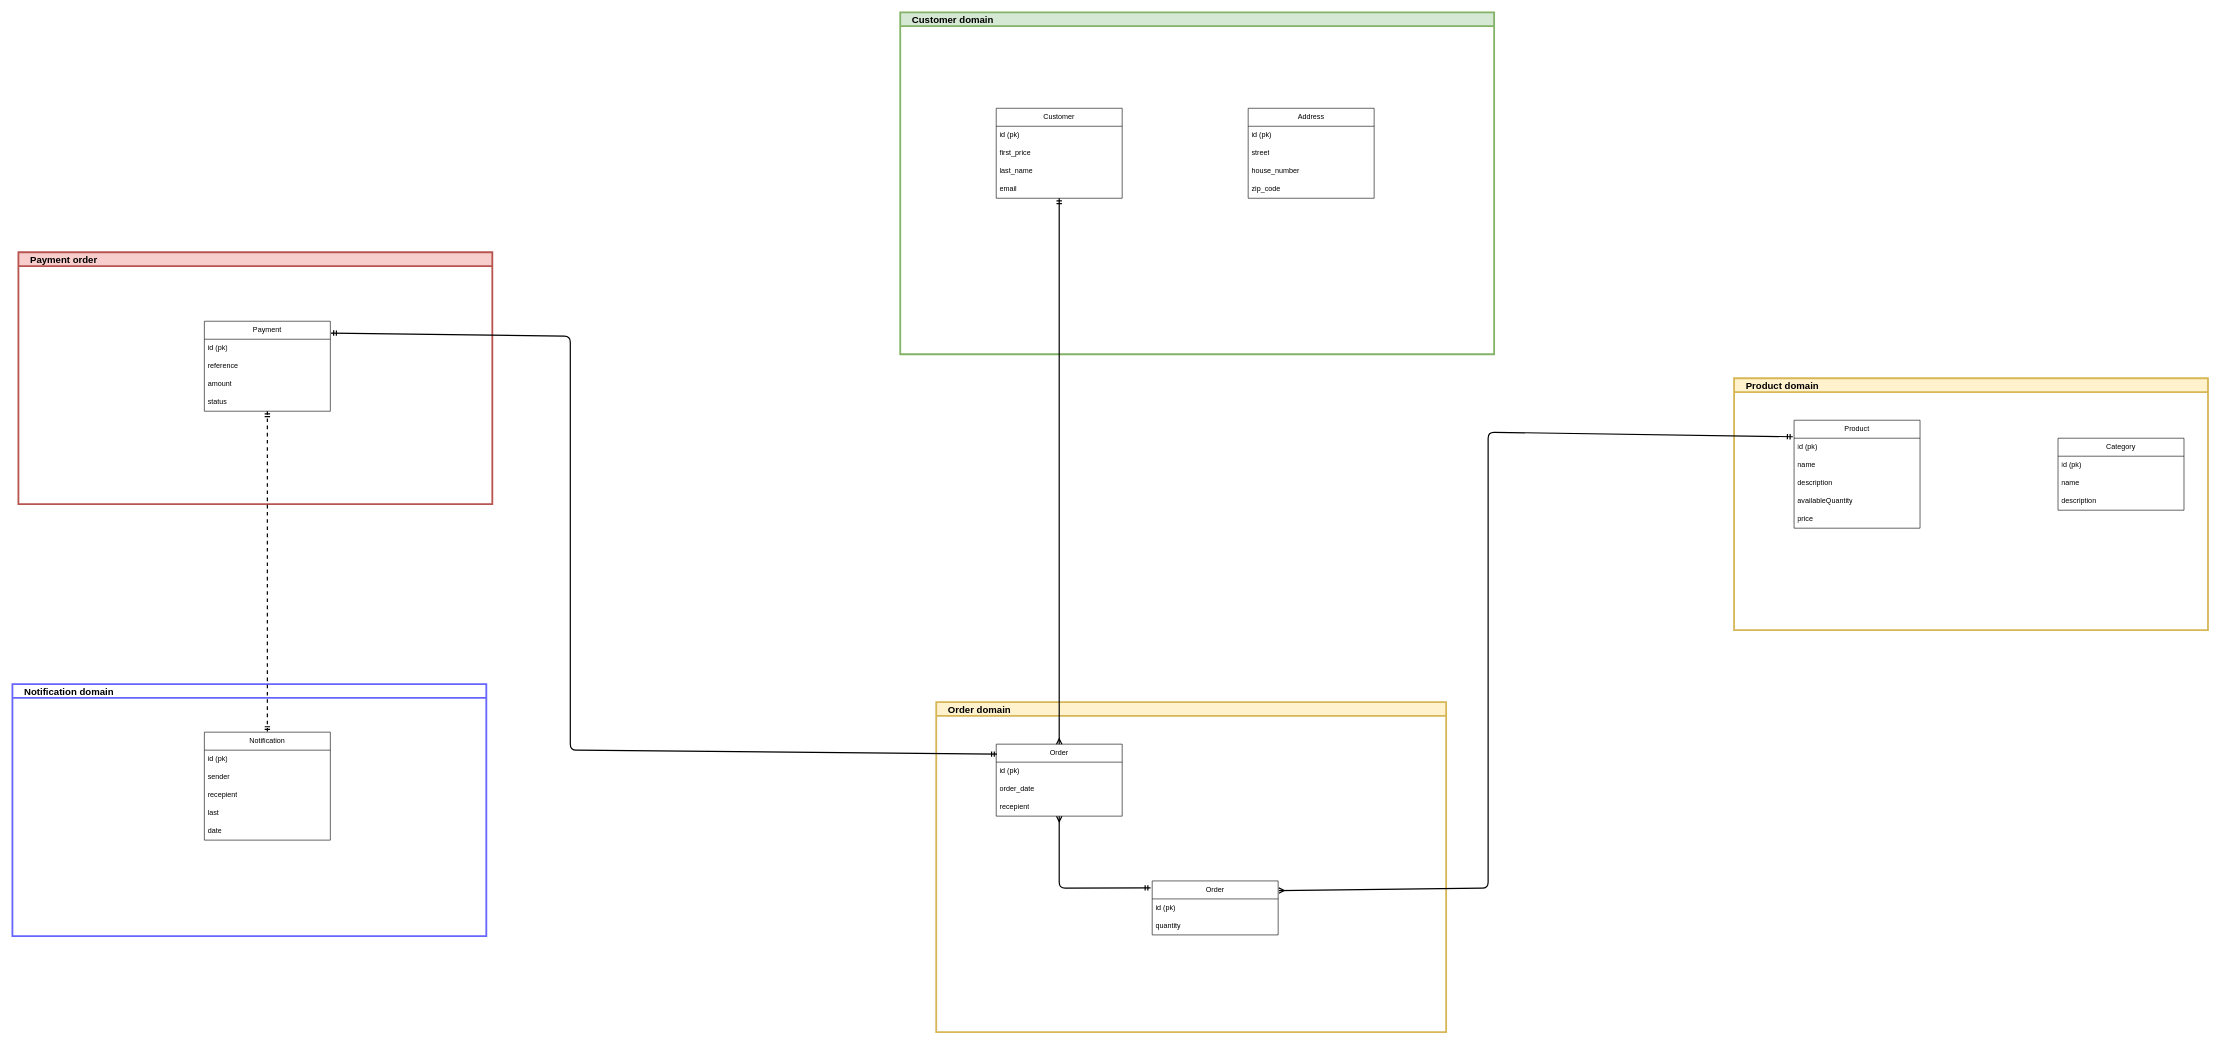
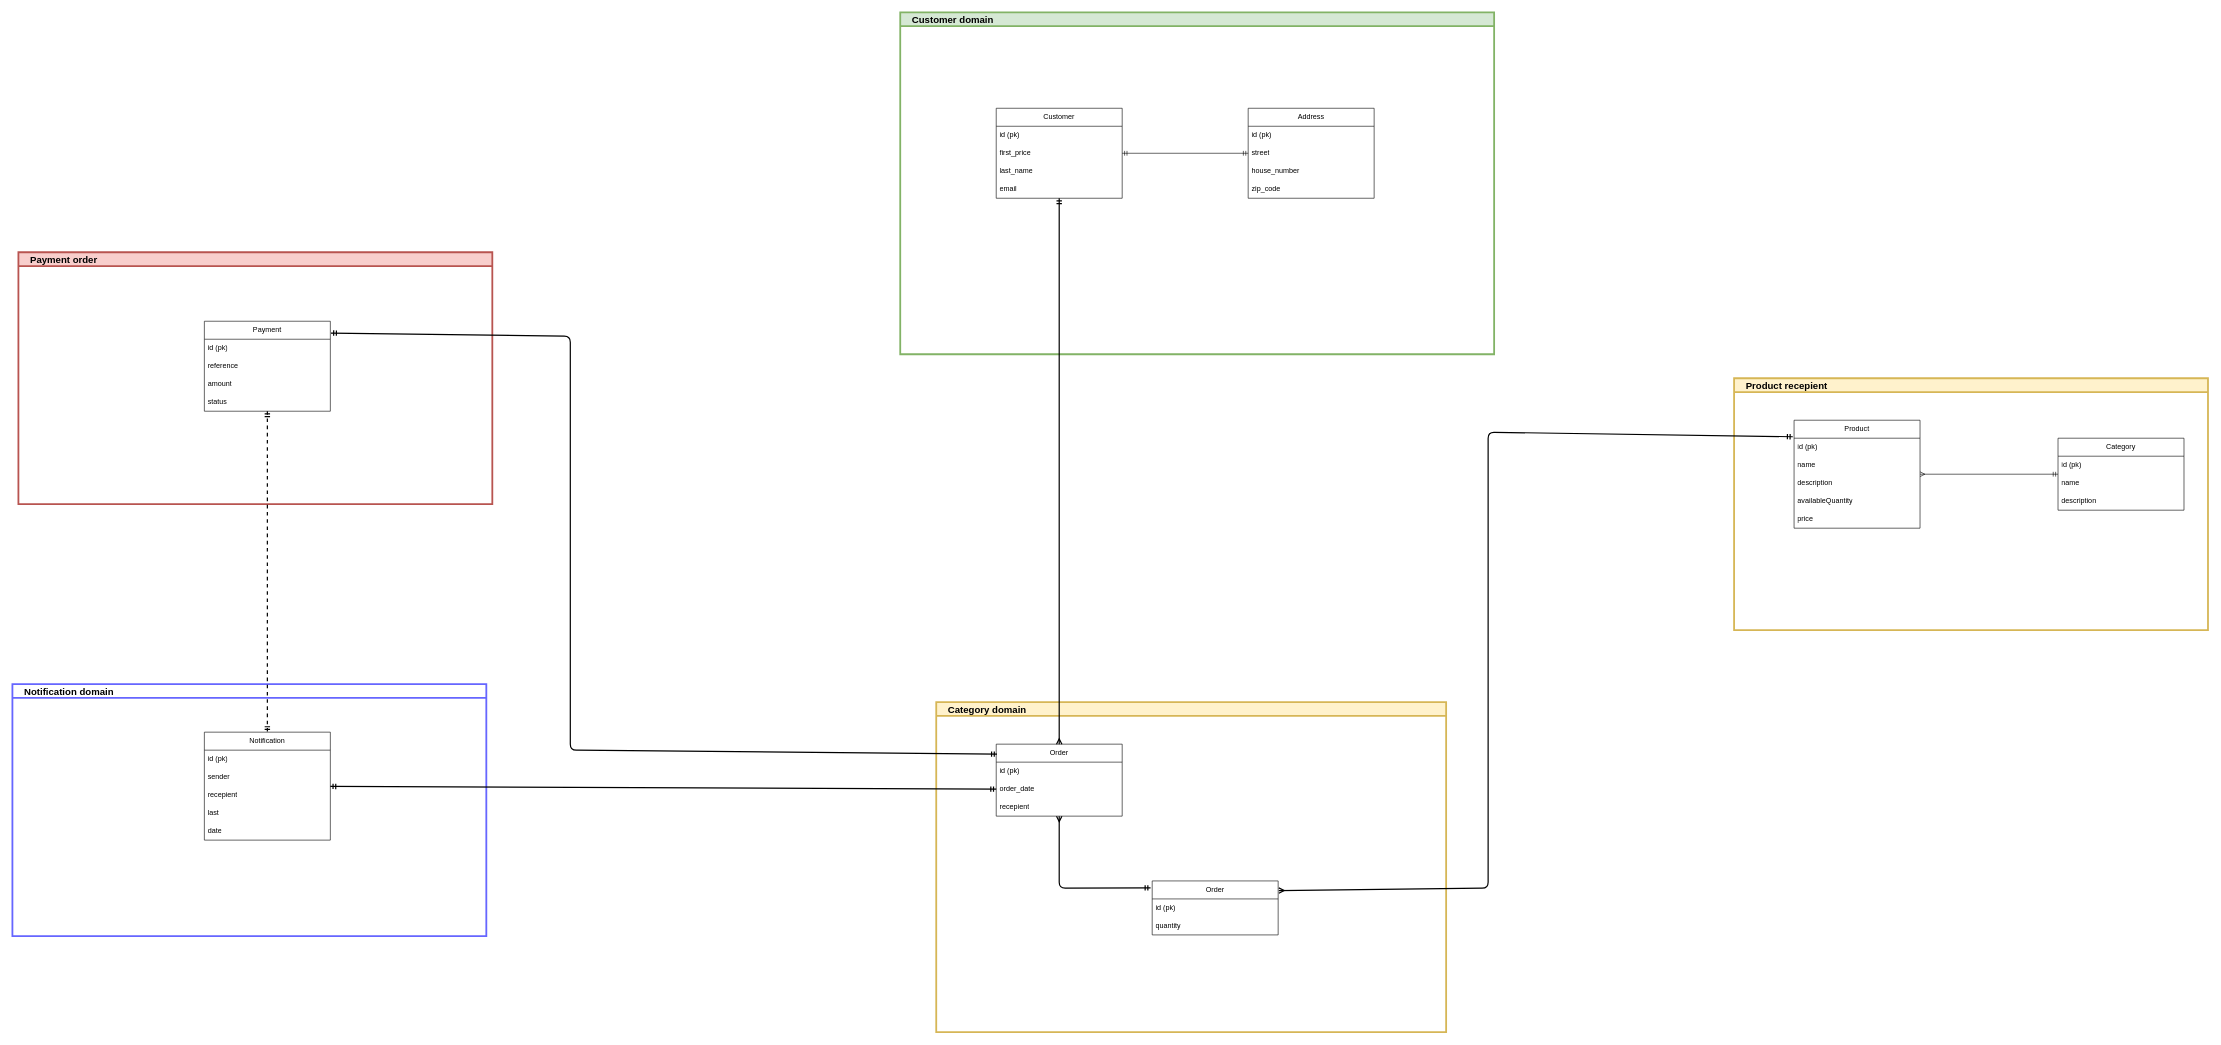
edge "Customer" -- "street": added
node "Product domain": label "Product domain" -> "Product recepient"
edge "Product" -- "Category": added
node "Order domain": label "Order domain" -> "Category domain"
edge "Notification" -- "order_date": added
